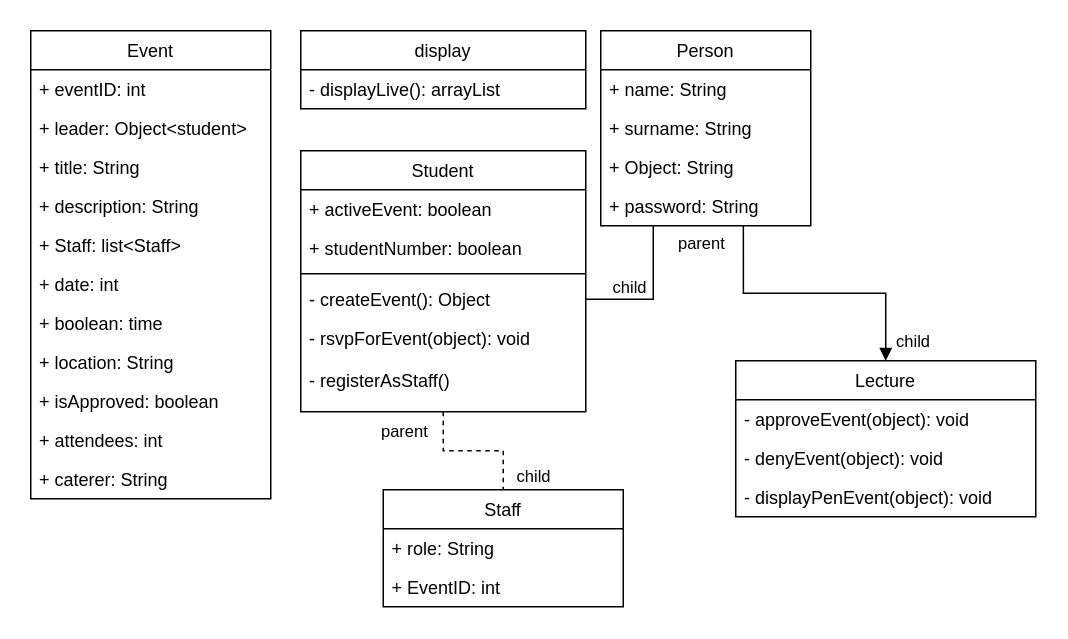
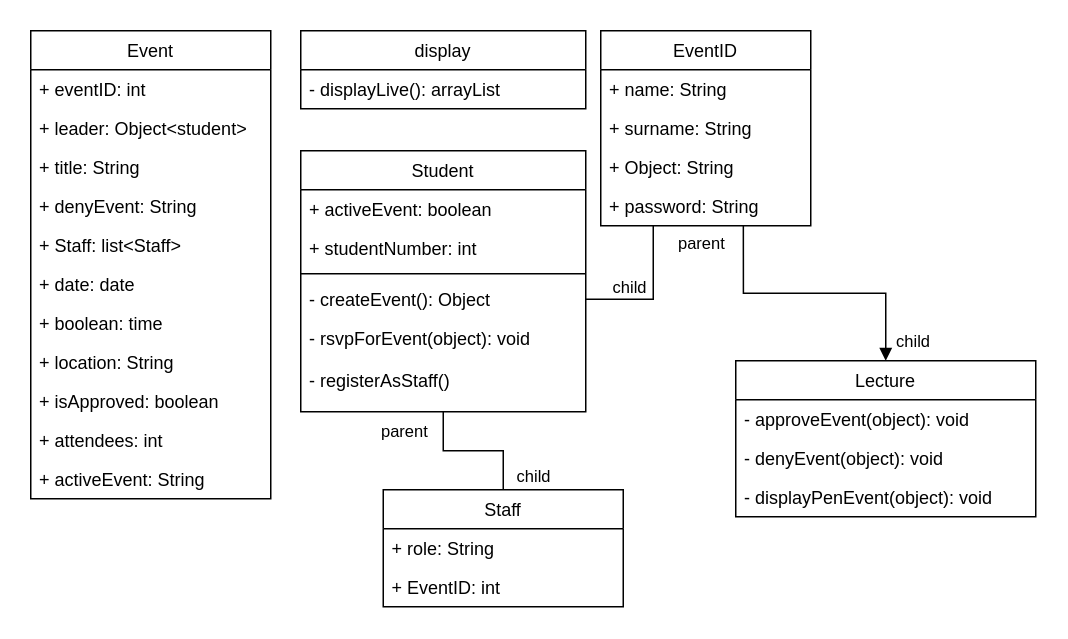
node "Person": label "Person" -> "EventID"
node "+ description: String": label "+ description: String" -> "+ denyEvent: String"
node "+ studentNumber: boolean": label "+ studentNumber: boolean" -> "+ studentNumber: int"
node "+ date: int": label "+ date: int" -> "+ date: date"
edge "Student" -- "Staff": style dashed -> solid
node "+ caterer: String": label "+ caterer: String" -> "+ activeEvent: String"
